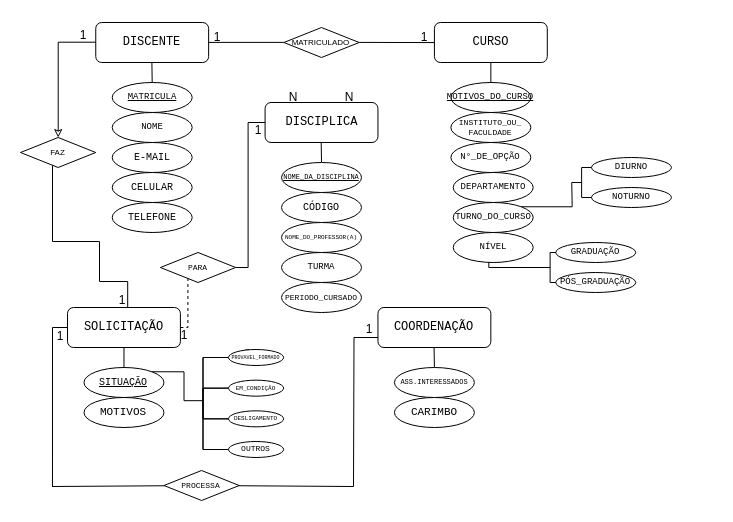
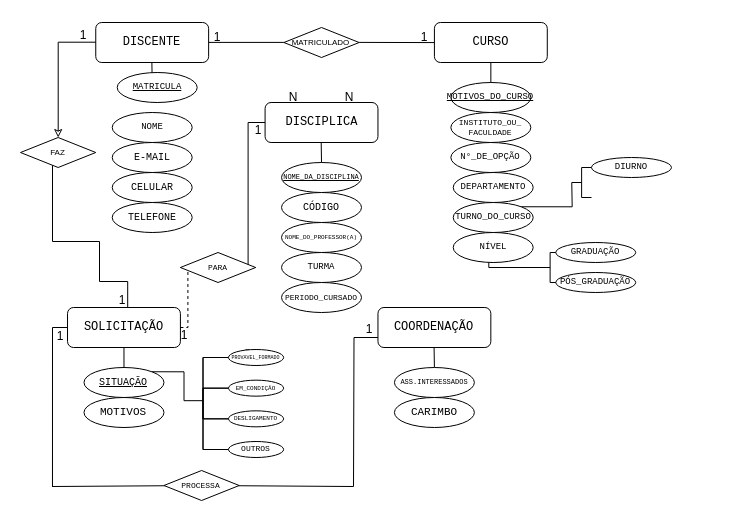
node "MATRICULA": moved (152, 98) -> (157, 88)
node "NOTURNO": removed
node "PARA": moved (198, 268) -> (218, 268)
